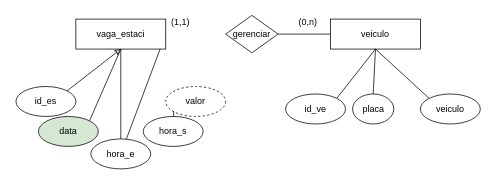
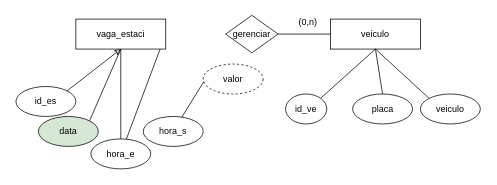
node "(1,1)": removed
node "valor": moved (195, 102) -> (233, 79)
node "id_ve": size 60x30 -> 41x30
node "placa": size 41x30 -> 60x30
